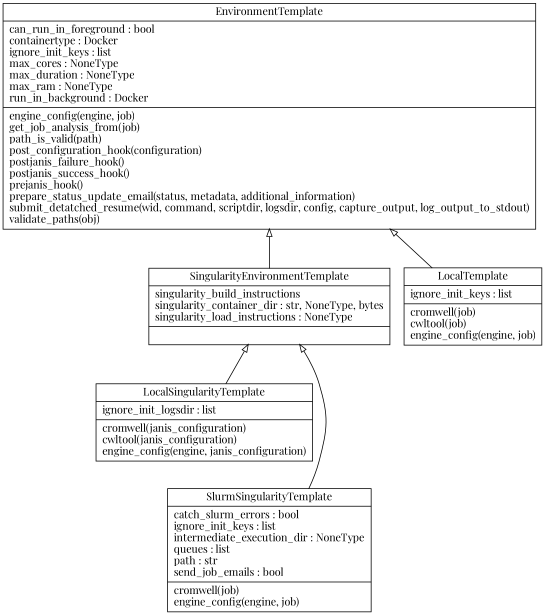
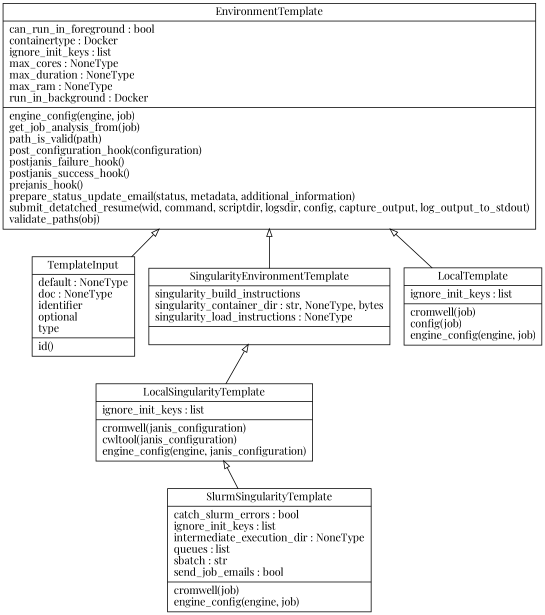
node "TemplateInput": added
node "LocalTemplate": text "cwltool(job)" -> "config(job)"
node "LocalSingularityTemplate": text "ignore_init_logsdir : list" -> "ignore_init_keys : list"
edge "SlurmSingularityTemplate" -> "SingularityEnvironmentTemplate": now "SlurmSingularityTemplate" -> "LocalSingularityTemplate"
node "SlurmSingularityTemplate": text "path : str" -> "sbatch : str"
